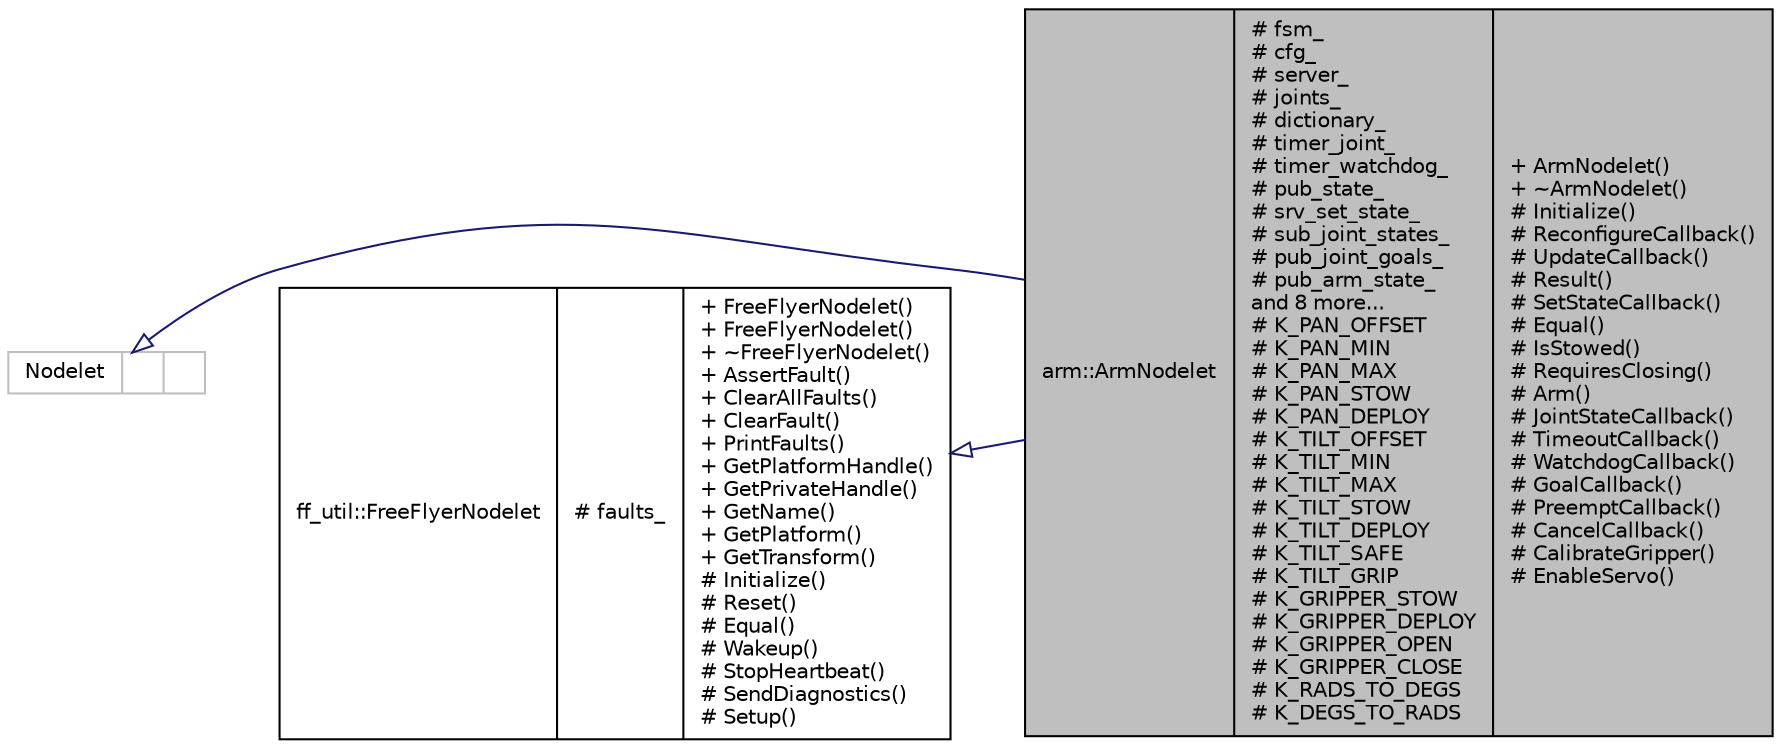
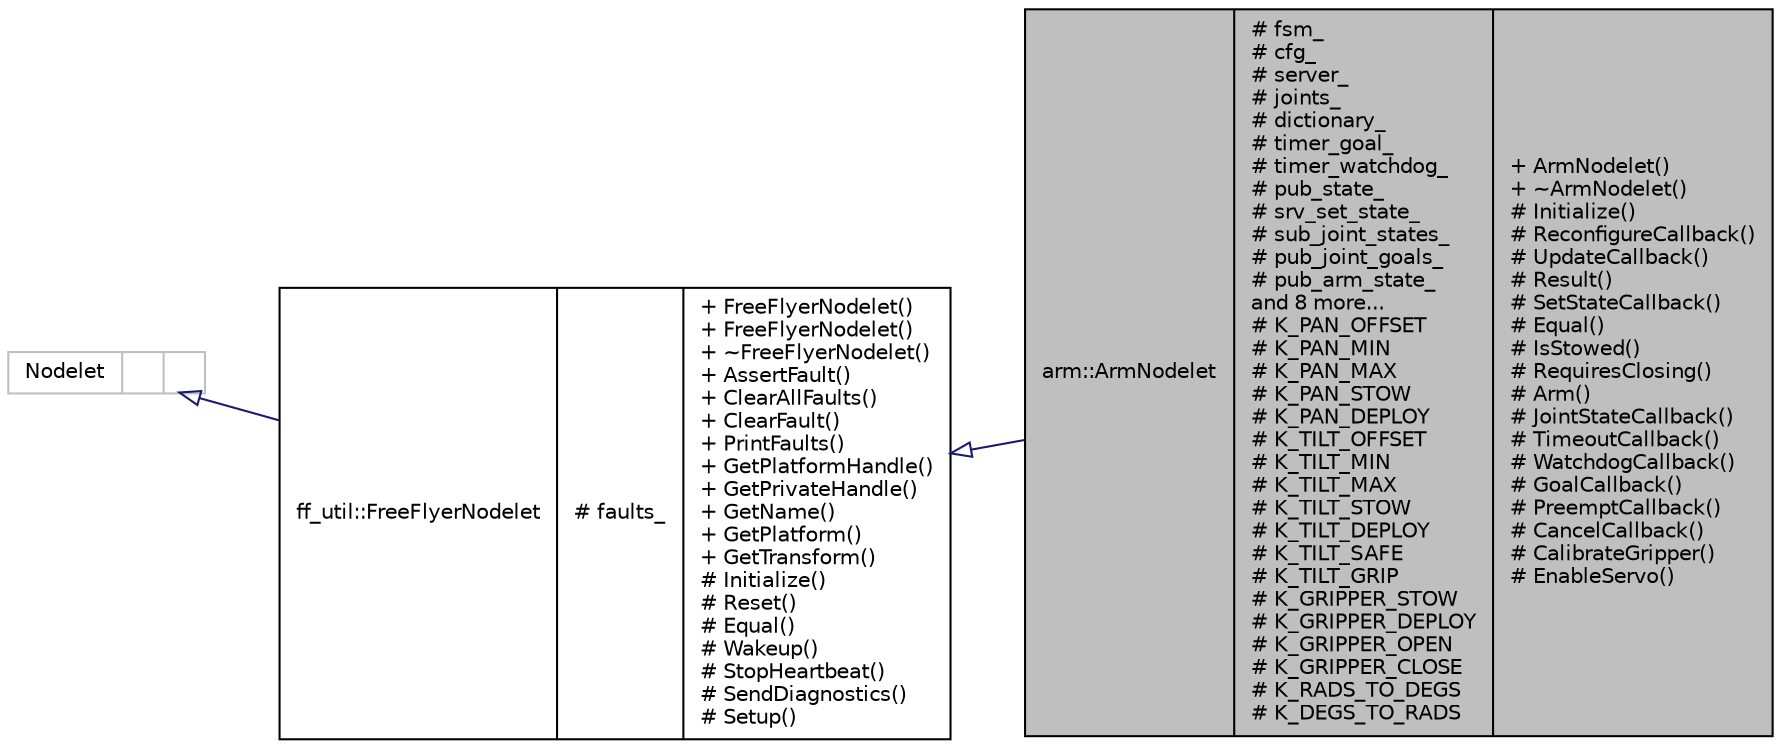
node "arm::ArmNodelet": text "# timer_joint_" -> "# timer_goal_"
edge "arm::ArmNodelet" -> "Nodelet": now "ff_util::FreeFlyerNodelet" -> "Nodelet"
